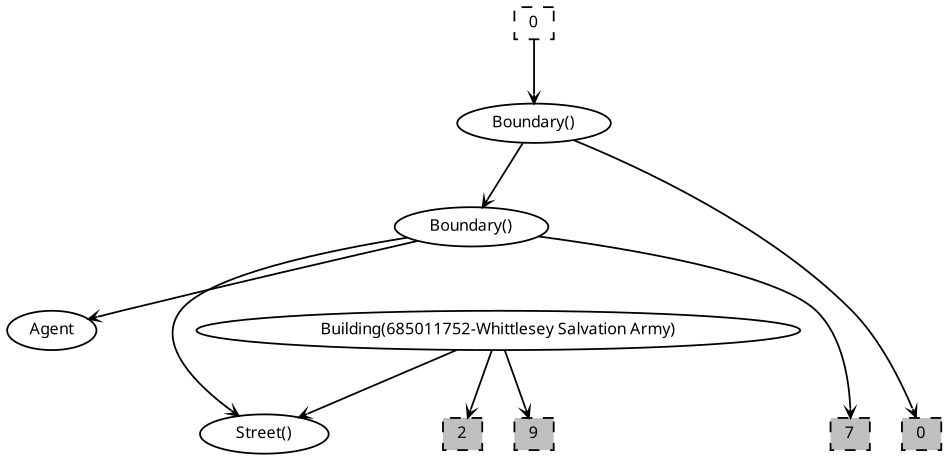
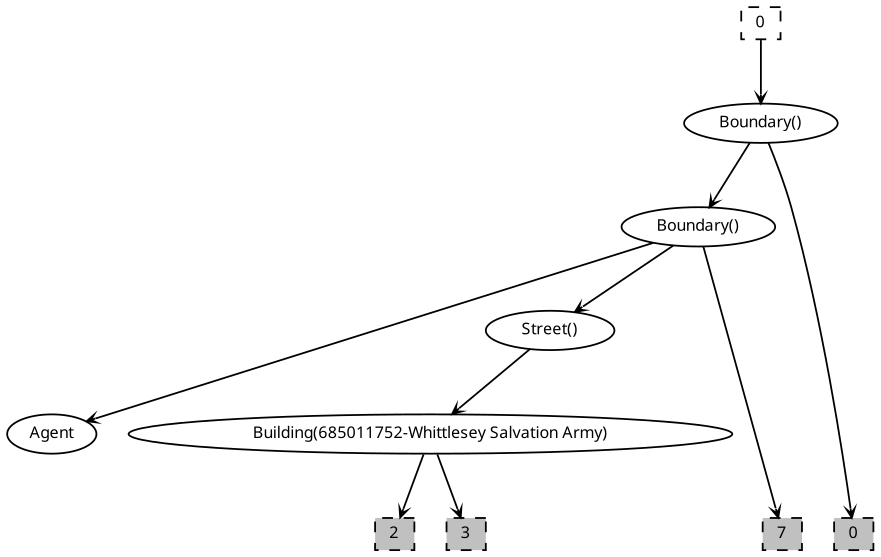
edge "Building(685011752-Whittlesey Salvation Army)" -> "Street()": reversed
node "9": label "9" -> "3"
